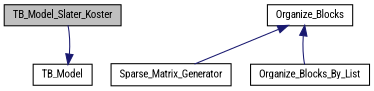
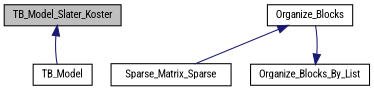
edge "TB_Model_Slater_Koster" -> "TB_Model": reversed
edge "Organize_Blocks_By_List" -> "Organize_Blocks": reversed
node "Sparse_Matrix_Generator": label "Sparse_Matrix_Generator" -> "Sparse_Matrix_Sparse"
